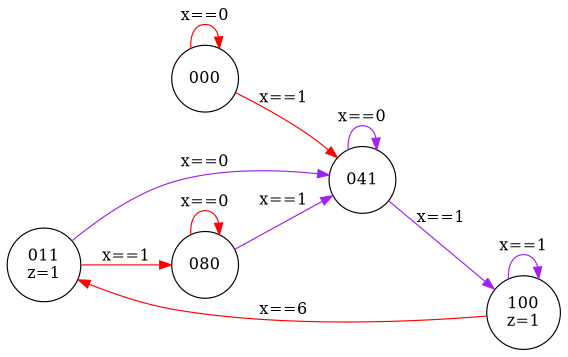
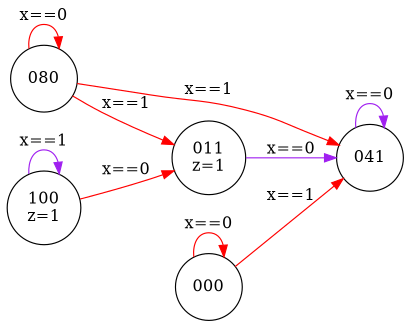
edge "080" -> "041": color purple -> red
edge "041" -> "100 z=1": removed, label "x==1"
edge "011 z=1" -> "080": reversed
edge "100 z=1" -> "011 z=1": label "x==6" -> "x==0"
